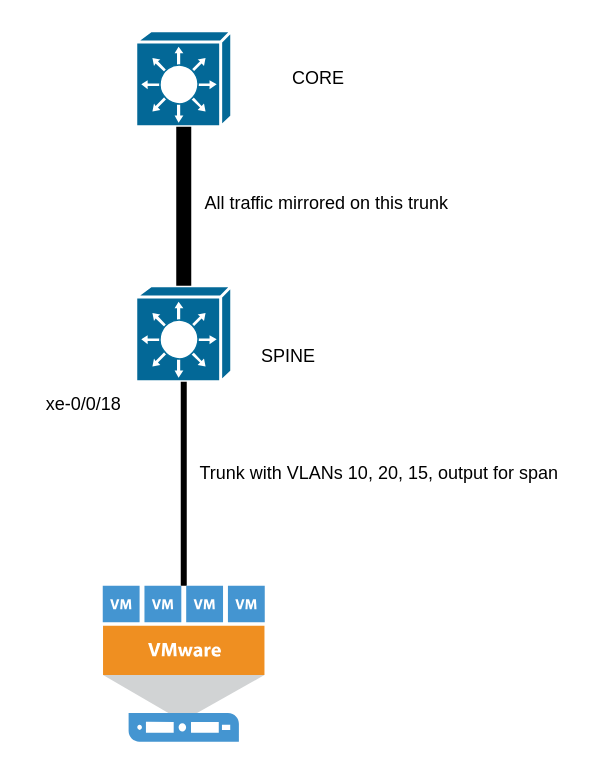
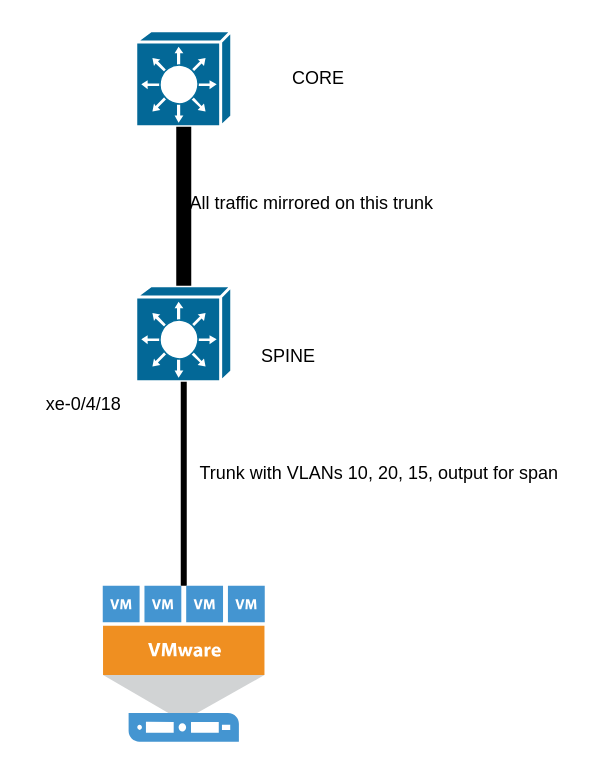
node "All traffic mirrored on this trunk": moved (326, 203) -> (311, 203)
node "xe-0/0/18": label "xe-0/0/18" -> "xe-0/4/18"
